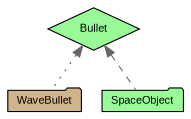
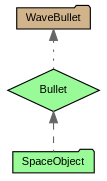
edge "WaveBullet" -> "Bullet": reversed
